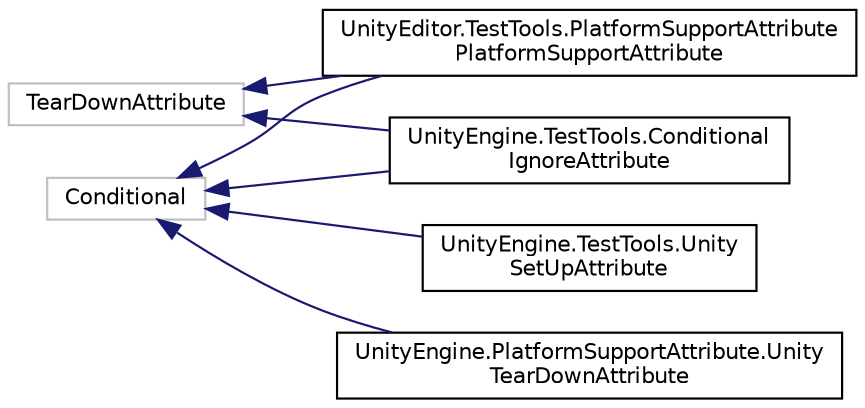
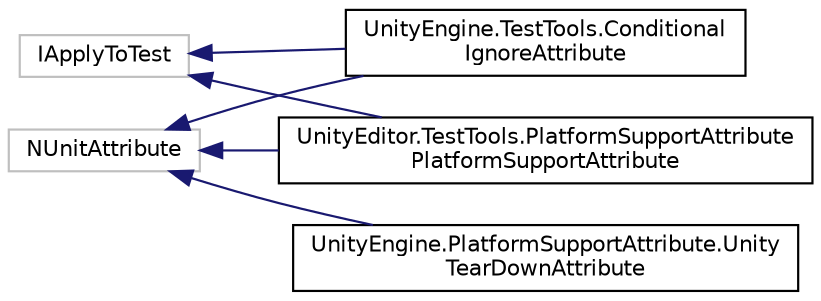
node "TearDownAttribute": label "TearDownAttribute" -> "IApplyToTest"
node "Conditional": label "Conditional" -> "NUnitAttribute"
node "UnityEngine.TestTools.Unity SetUpAttribute": removed
